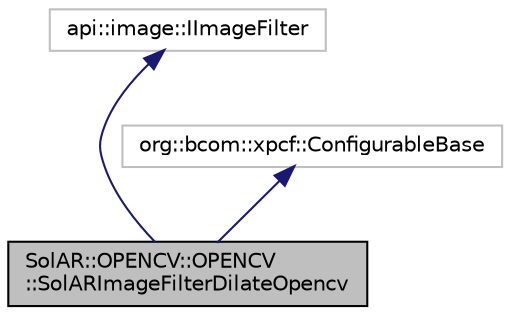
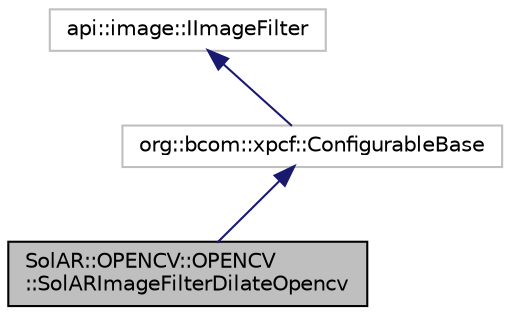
edge "SolAR::OPENCV::OPENCV ::SolARImageFilterDilateOpencv" -> "api::image::IImageFilter": now "org::bcom::xpcf::ConfigurableBase" -> "api::image::IImageFilter"
